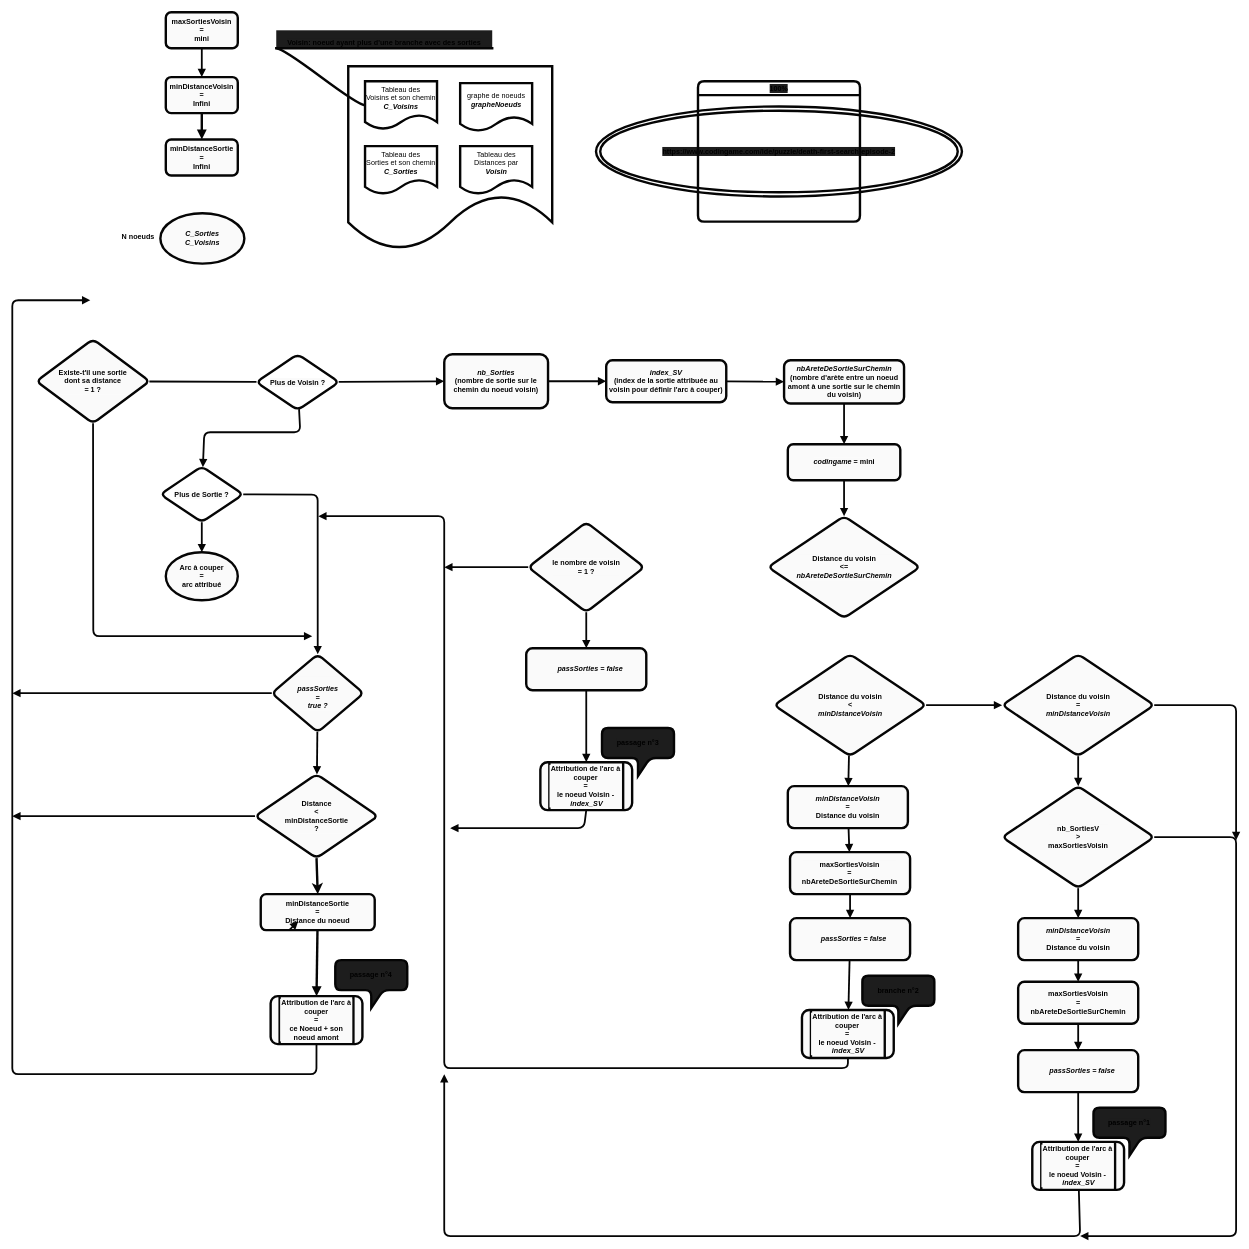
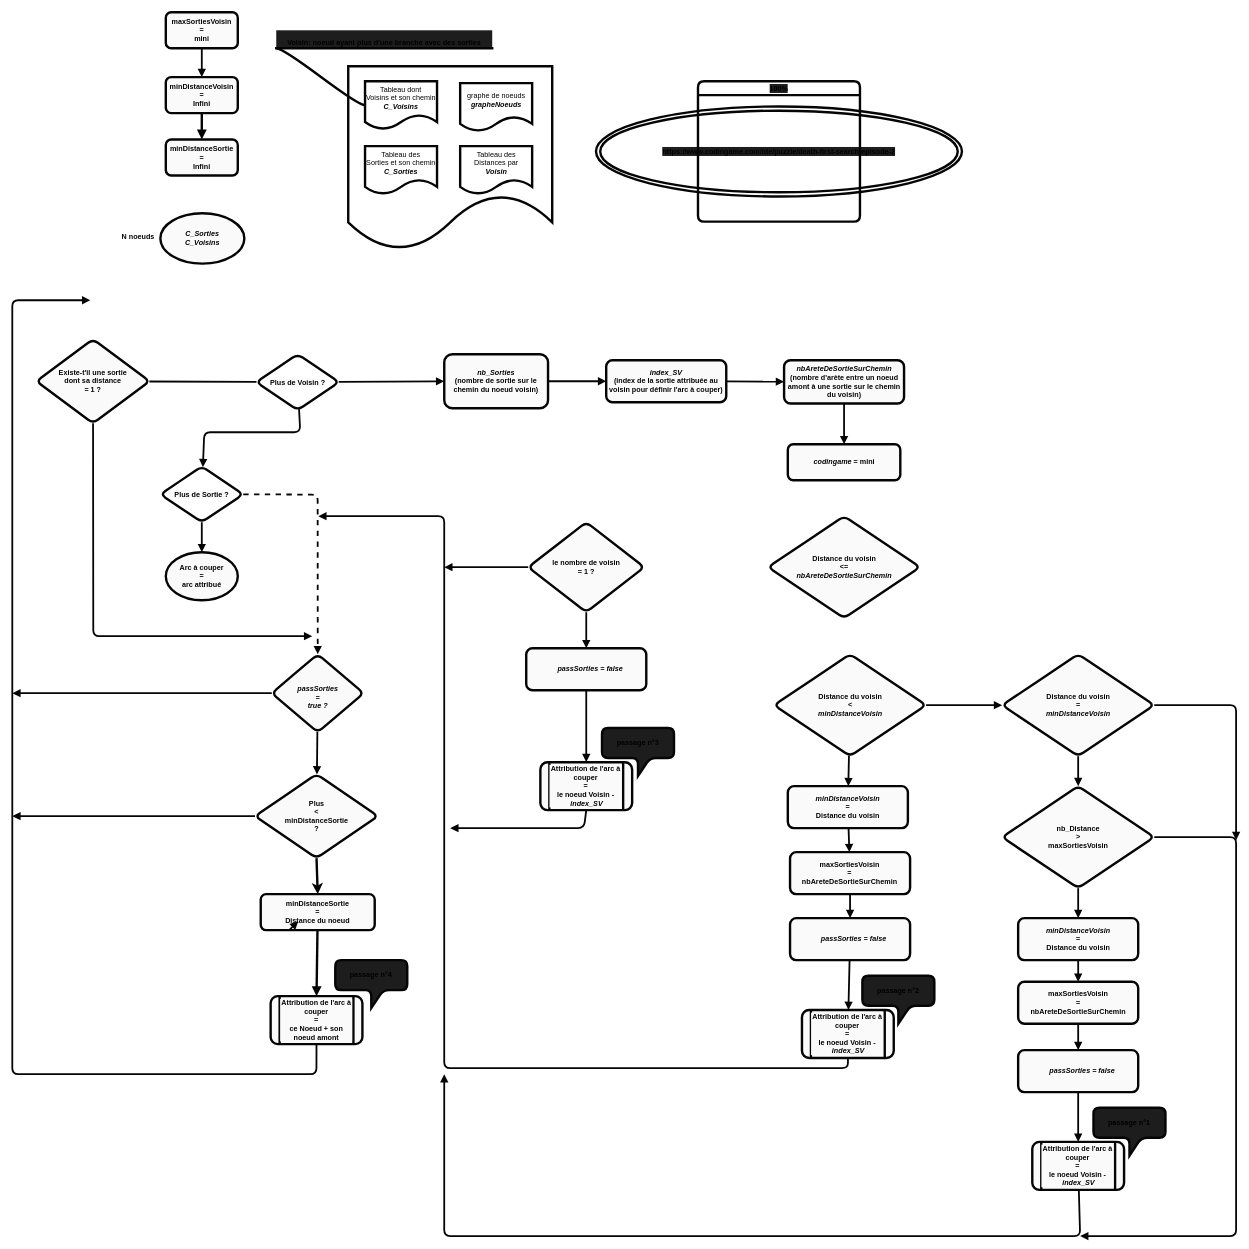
node "Tableau des Voisins et son cheminC_Voisins": label "Tableau des Voisins et son cheminC_Voisins" -> "Tableau dont Voisins et son cheminC_Voisins"
edge "codingame = mini" -> "Distance du voisin <= nbAreteDeSortieSurChemin": removed
edge "Plus de Sortie ?" -> "passSorties = true ?": style solid -> dashed
node "Distance<minDistanceSortie?": label "Distance<minDistanceSortie?" -> "Plus<minDistanceSortie?"
node "nb_SortiesV > maxSortiesVoisin": label "nb_SortiesV > maxSortiesVoisin" -> "nb_Distance > maxSortiesVoisin"
node "branche n°2": label "branche n°2" -> "passage n°2"
